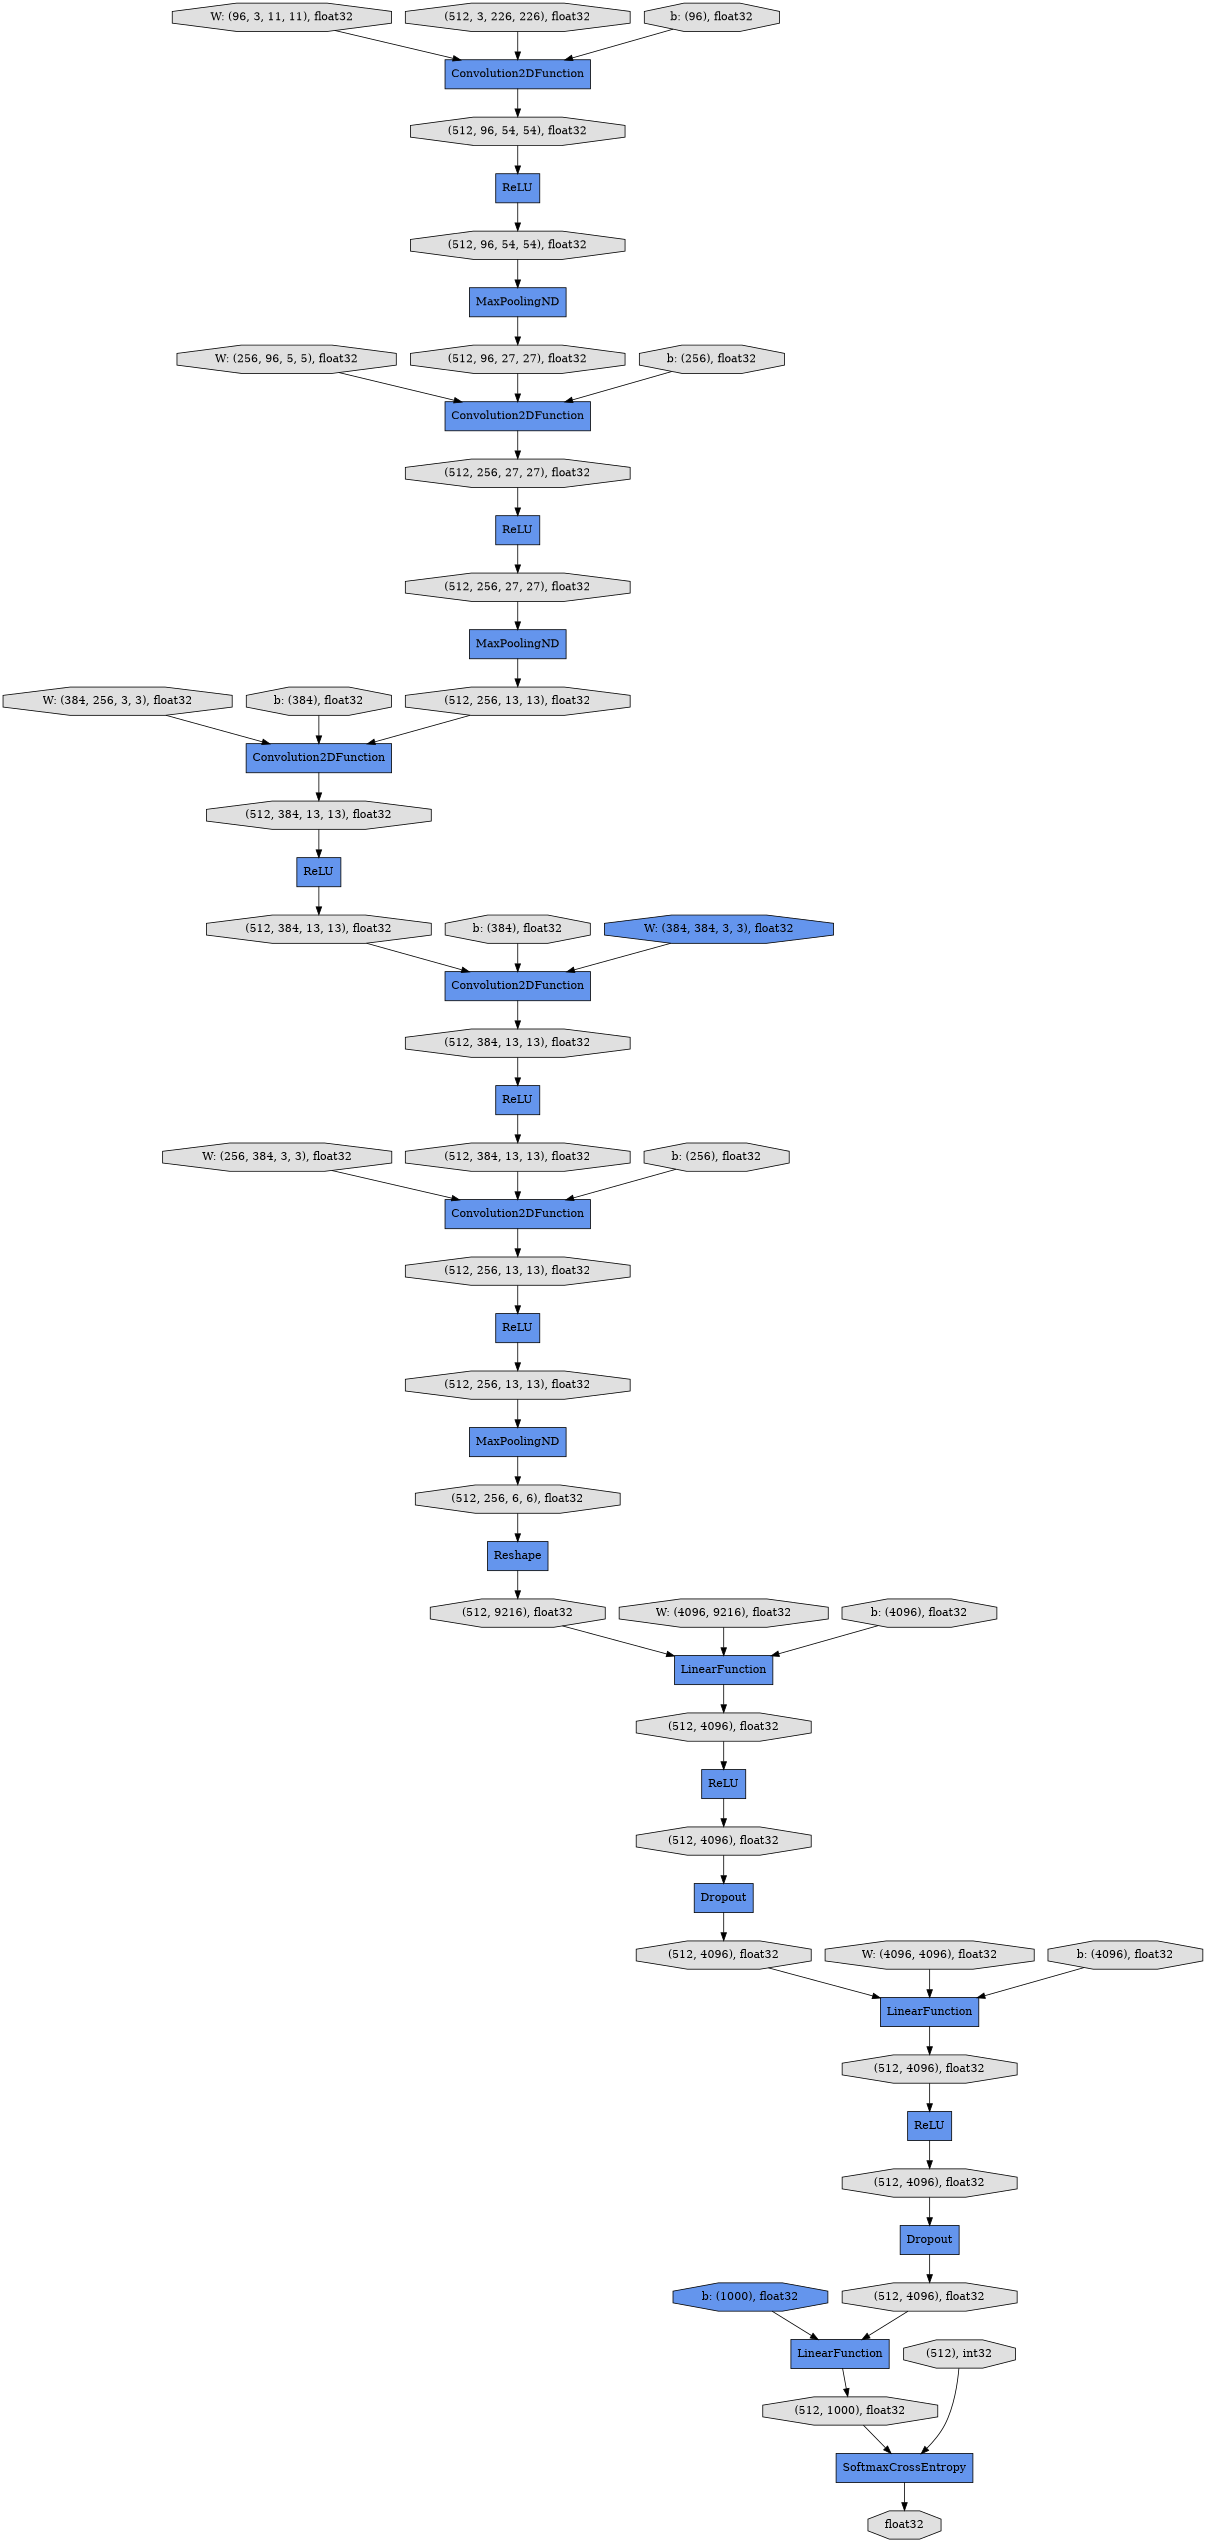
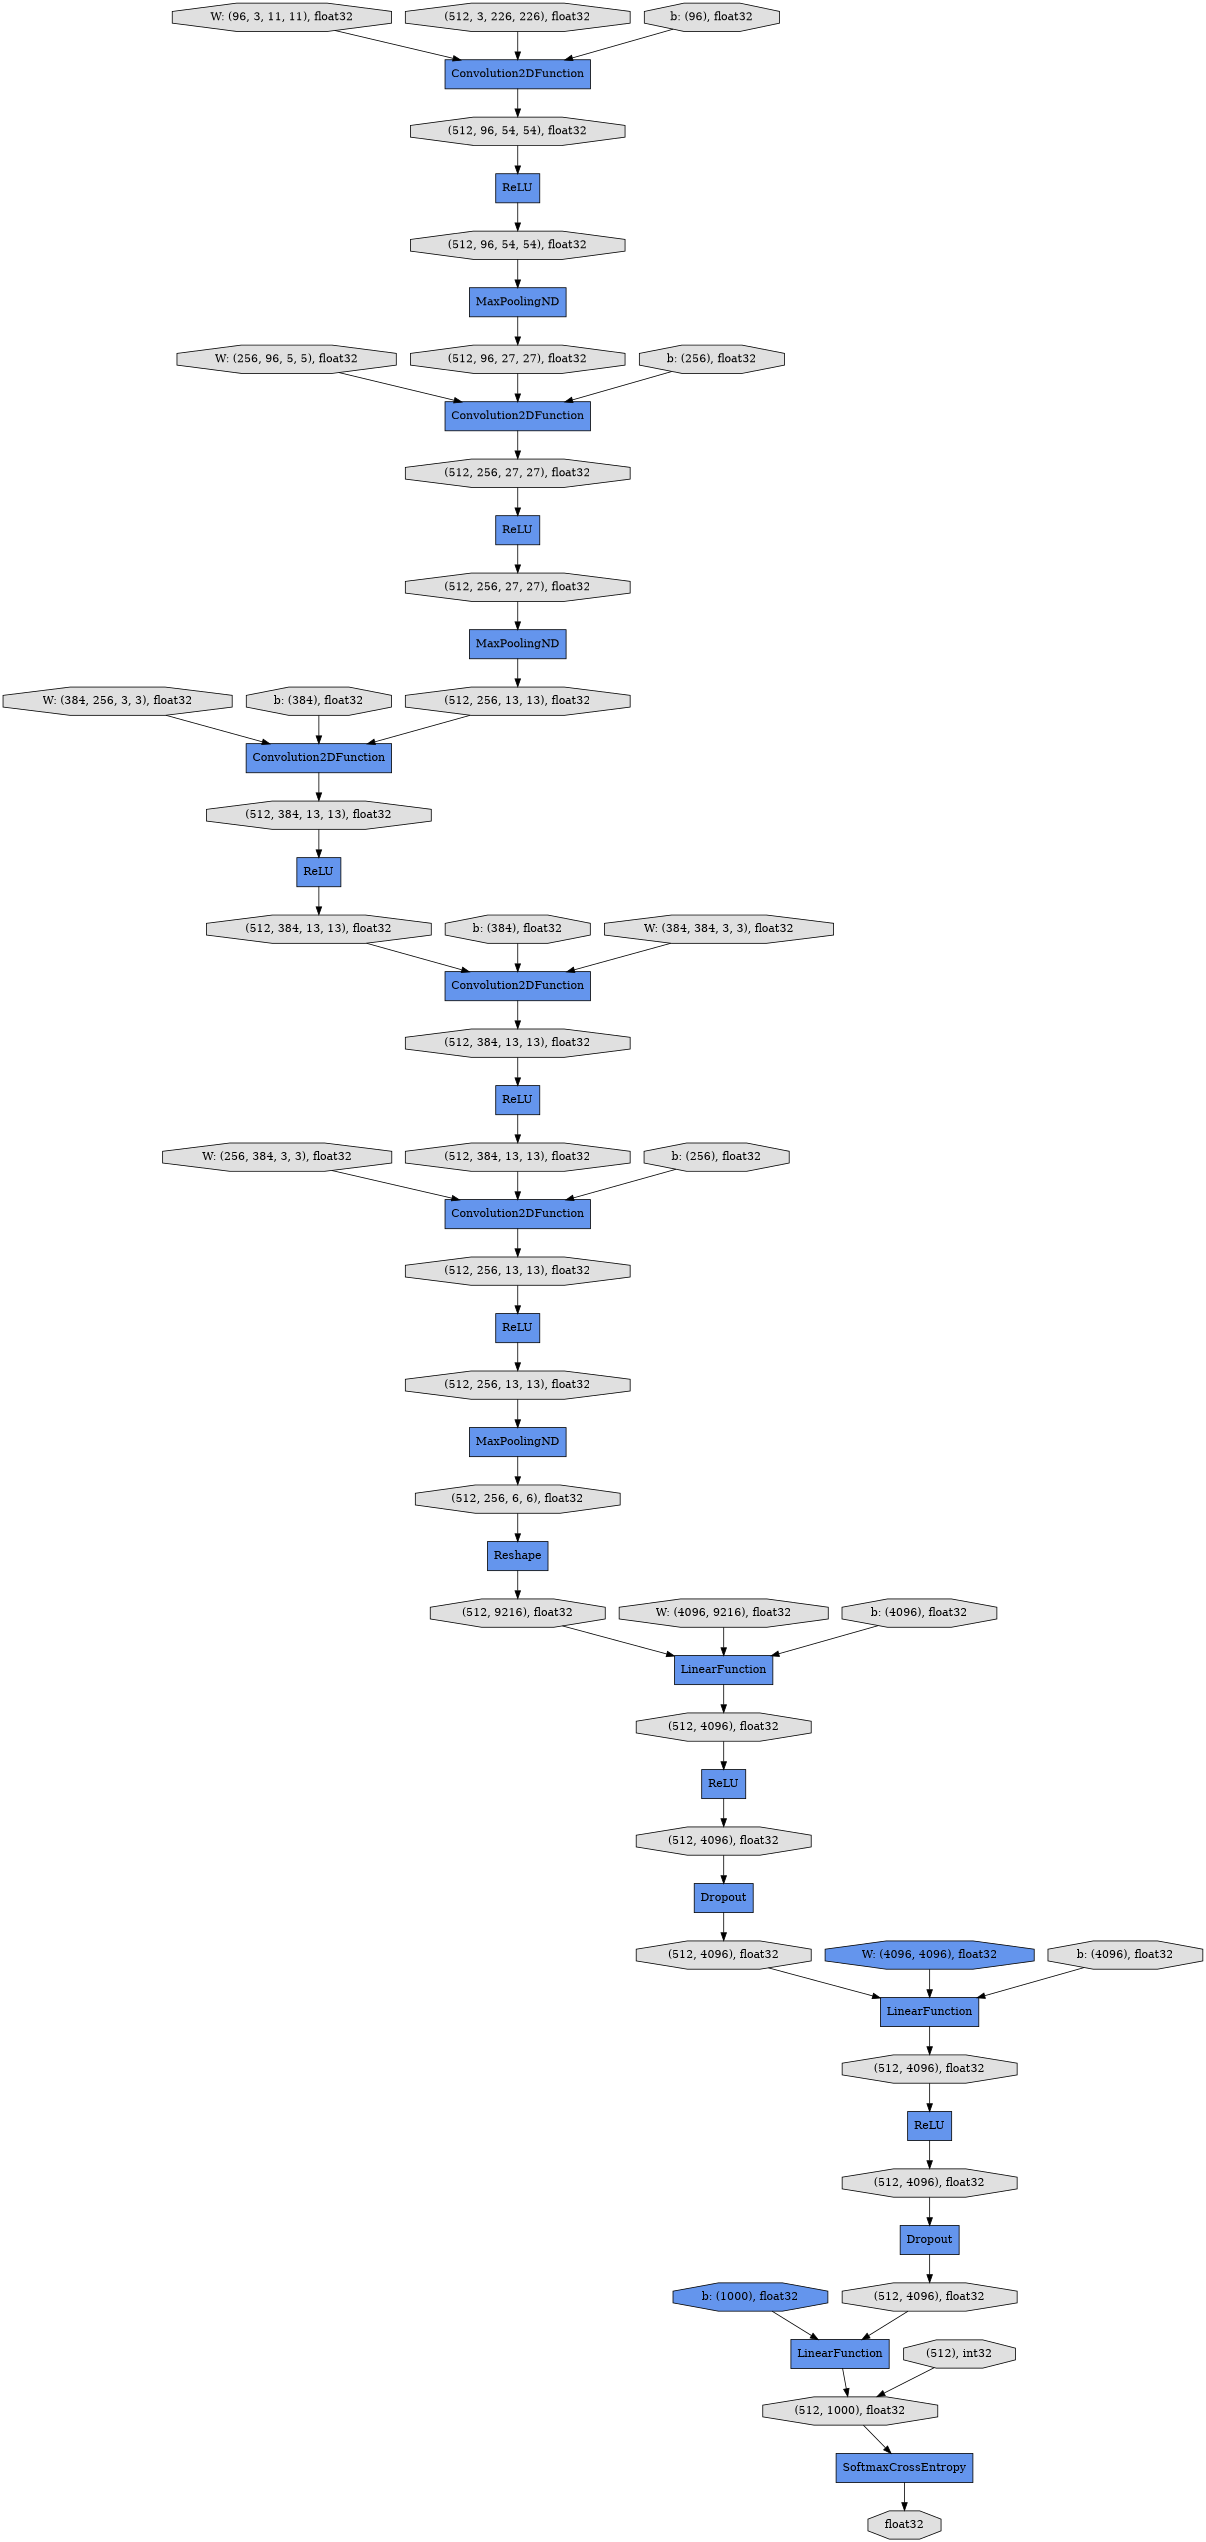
node "W: (384, 384, 3, 3), float32": fillcolor #6495ed -> #e0e0e0
node "W: (4096, 4096), float32": fillcolor #e0e0e0 -> #6495ed
edge "(512), int32" -> "SoftmaxCrossEntropy": now "(512), int32" -> "(512, 1000), float32"
